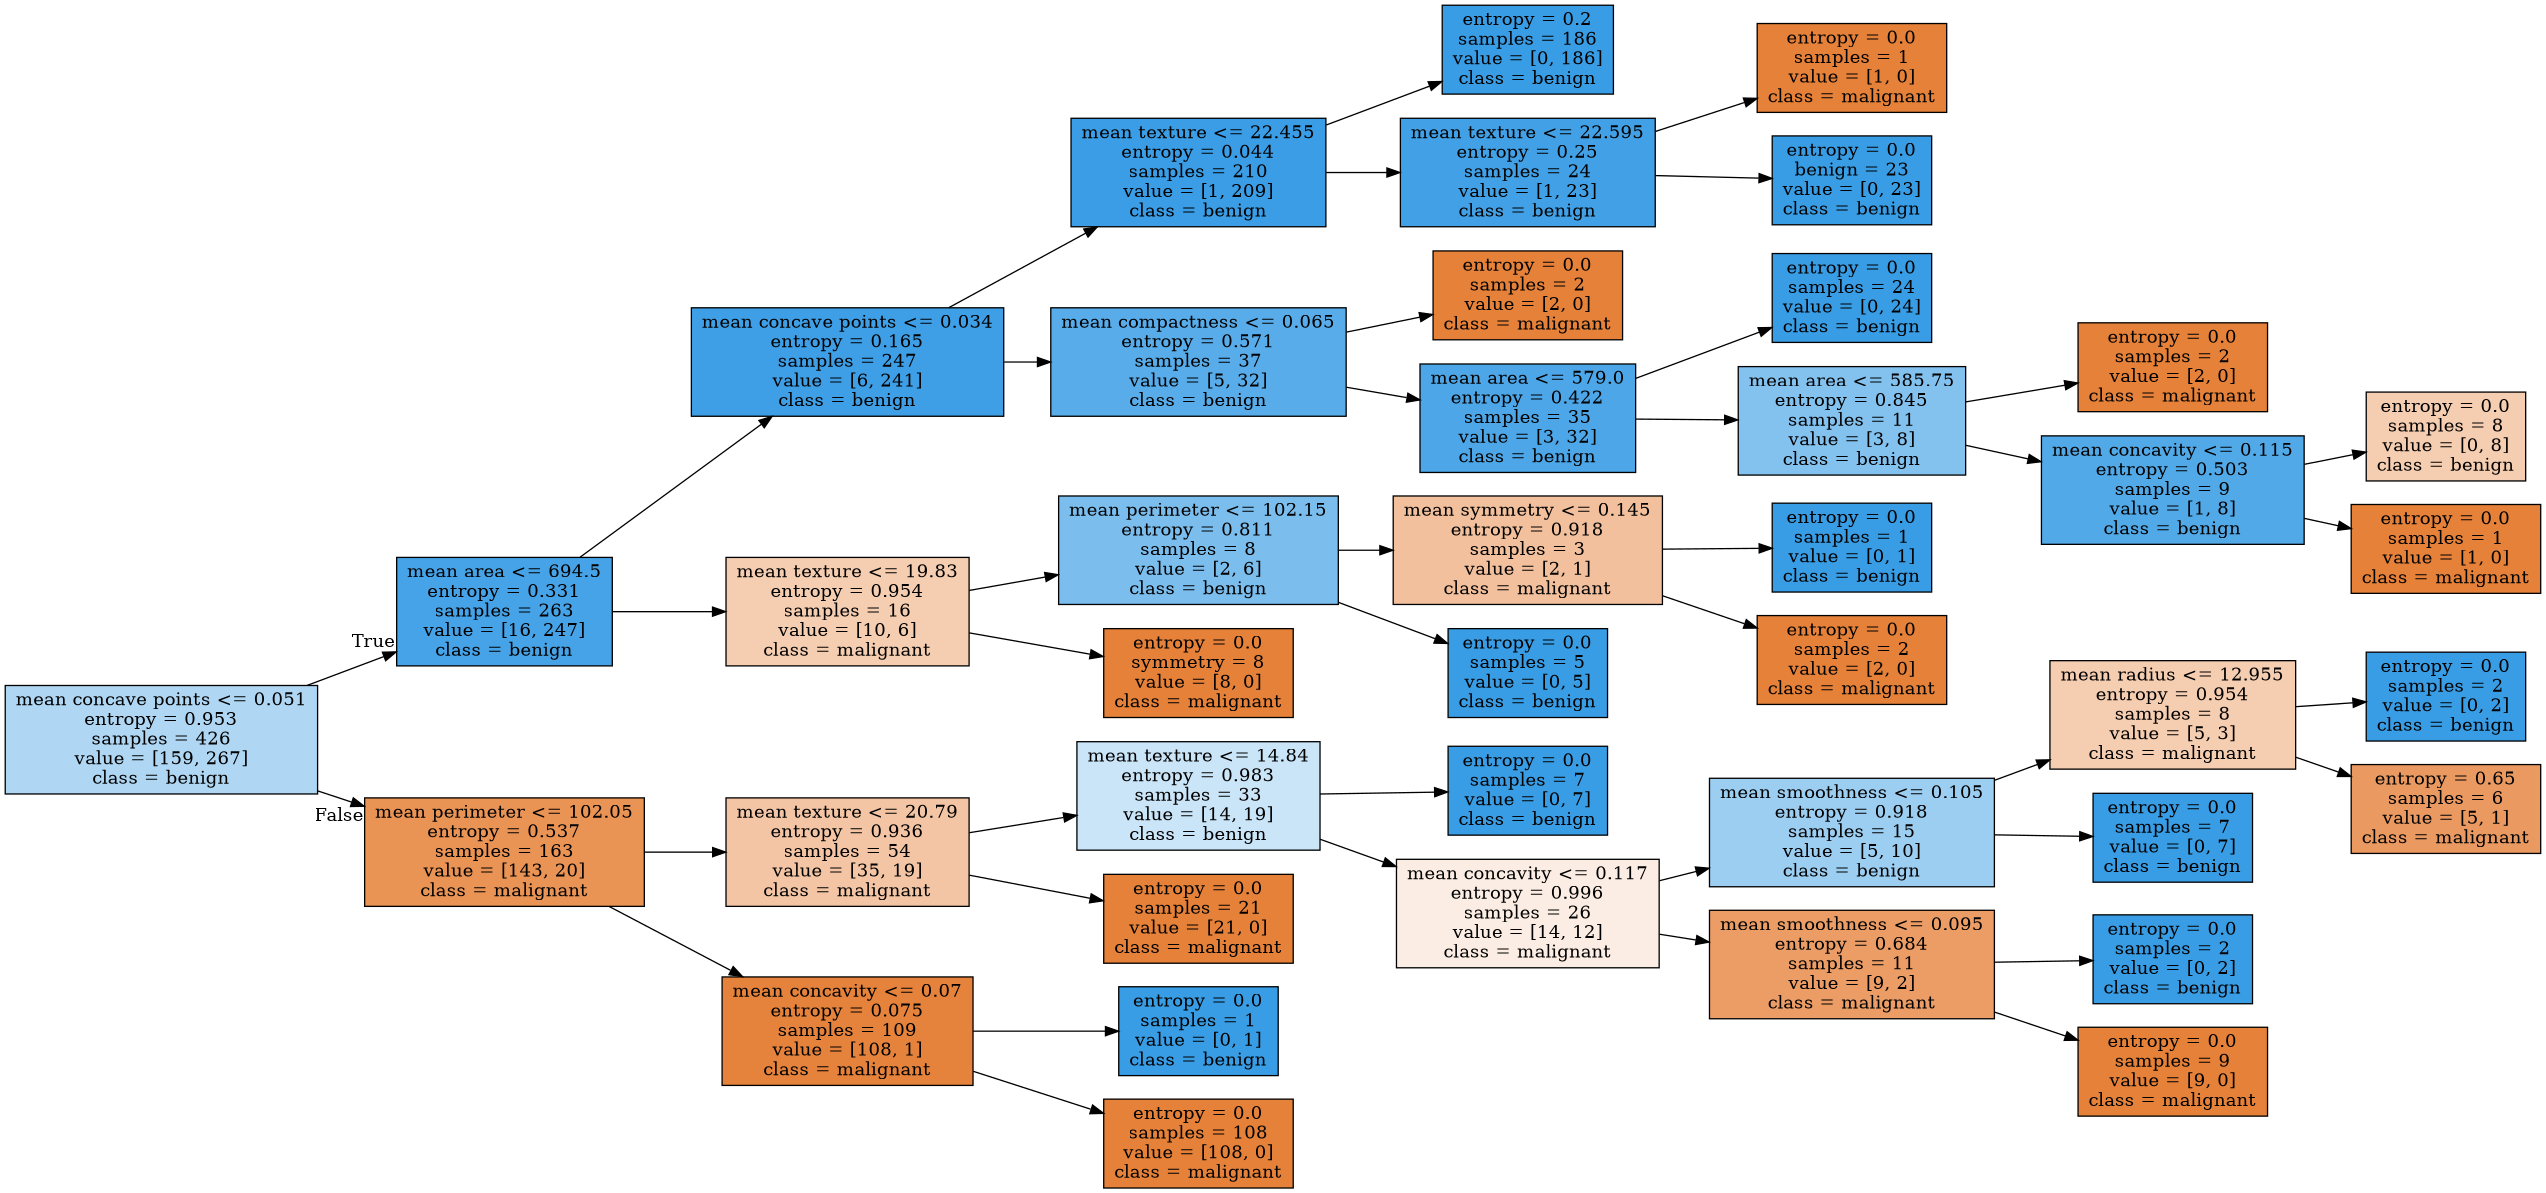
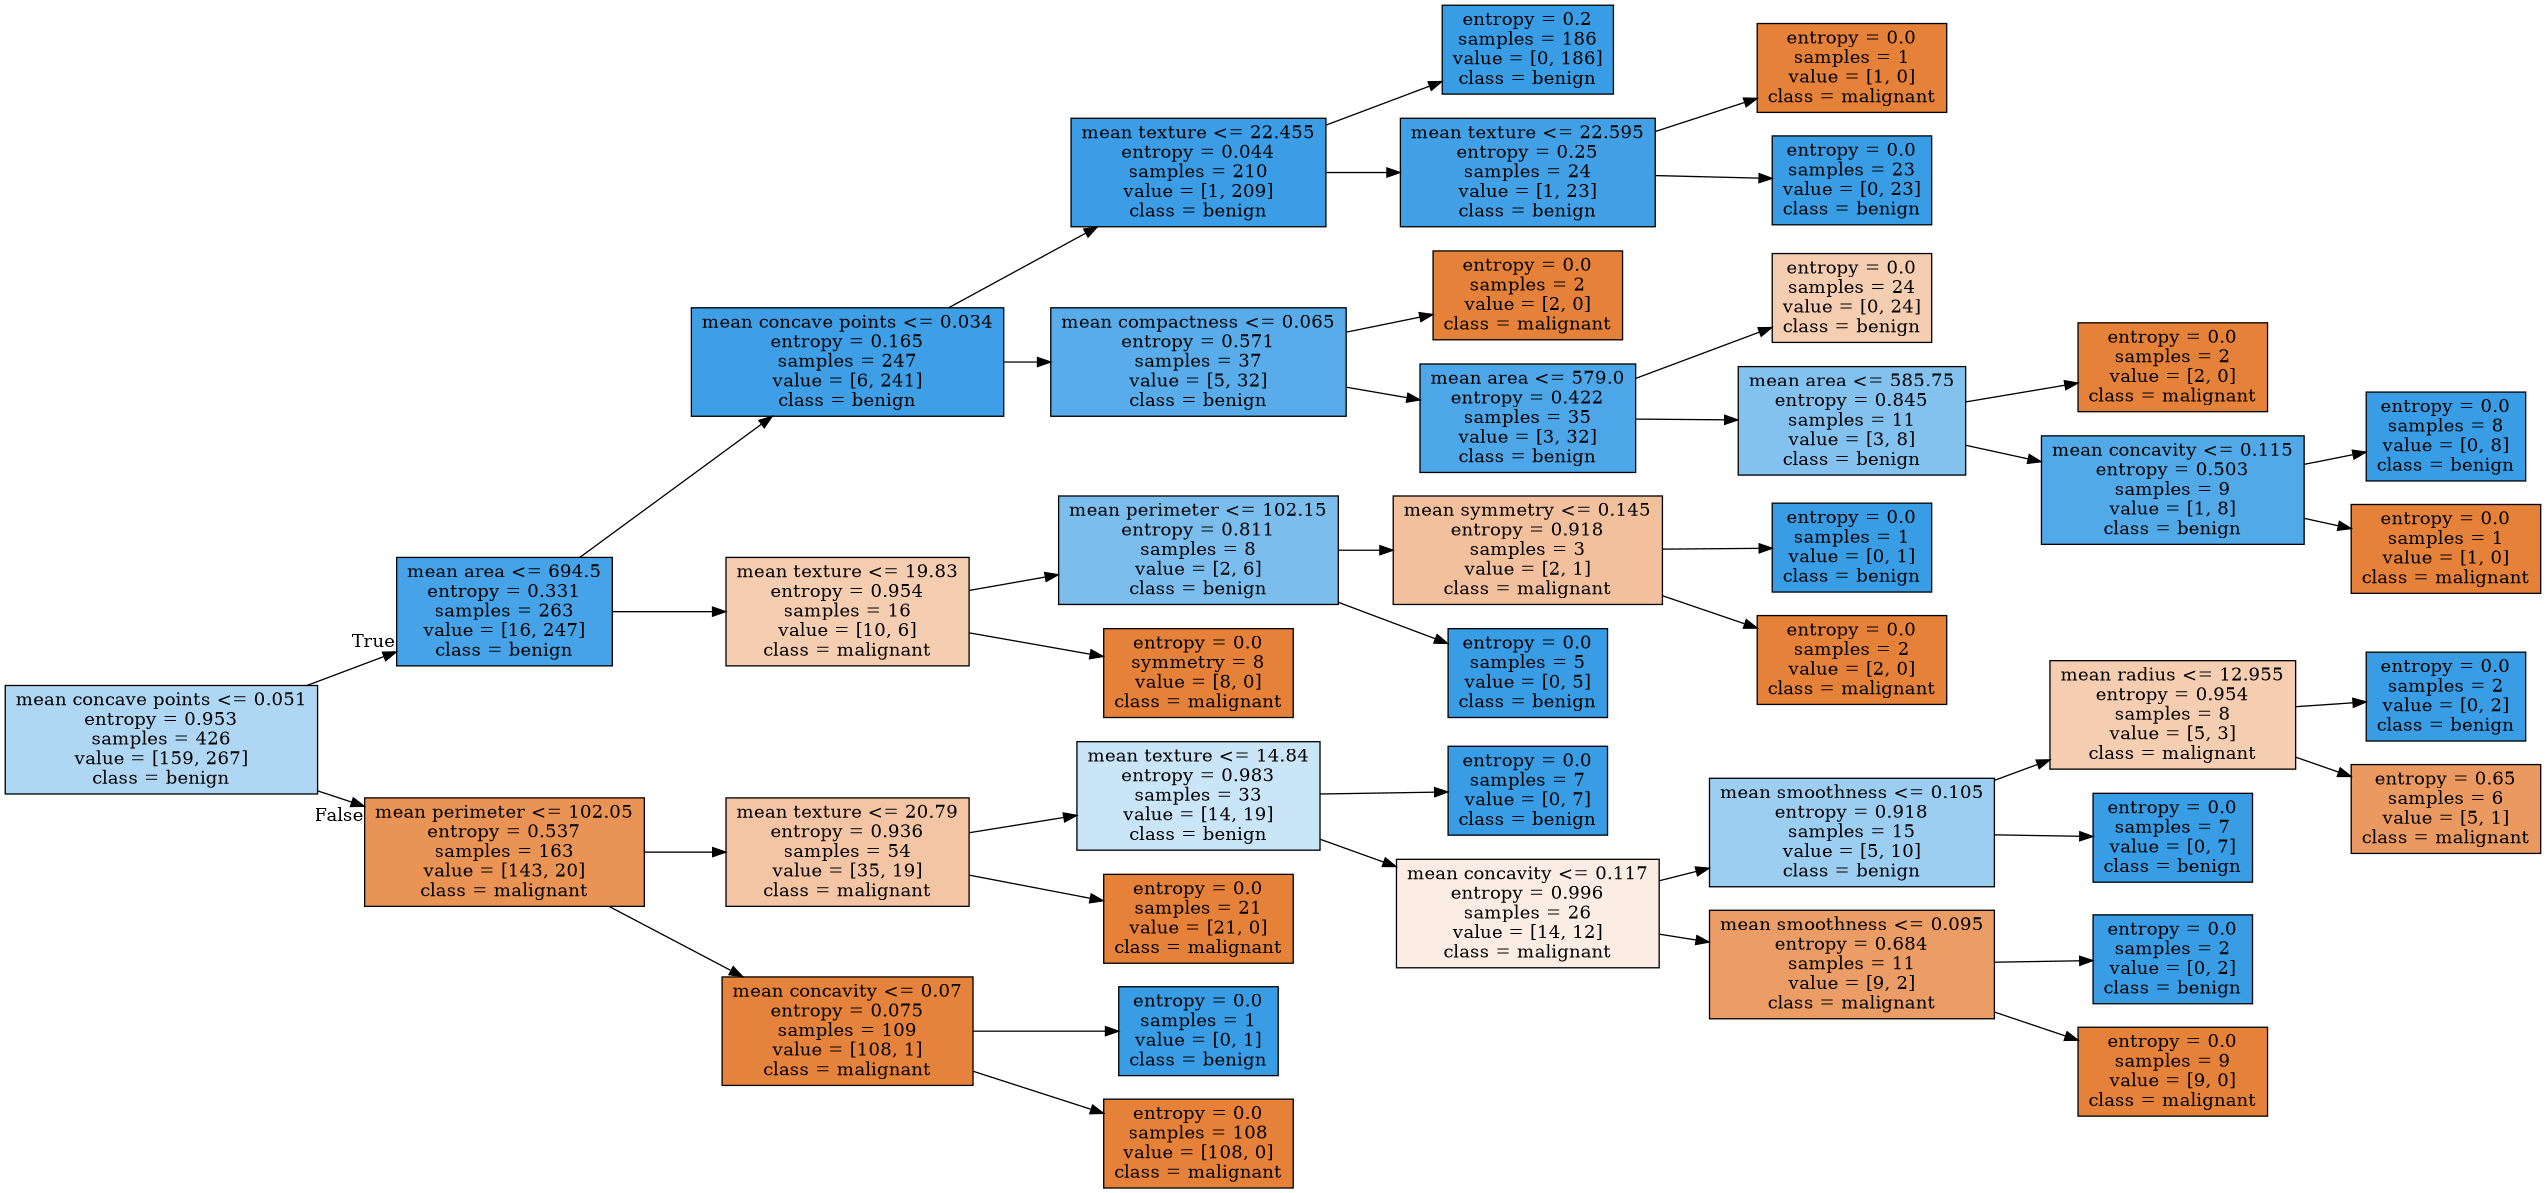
node "entropy = 0.0 benign = 23 value = [0, 23] class = benign": label "entropy = 0.0 benign = 23 value = [0, 23] class = benign" -> "entropy = 0.0 samples = 23 value = [0, 23] class = benign"
node "entropy = 0.0 samples = 24 value = [0, 24] class = benign": fillcolor #399de5 -> #f5cdb0
node "entropy = 0.0 samples = 8 value = [0, 8] class = benign": fillcolor #f5cdb0 -> #399de5
